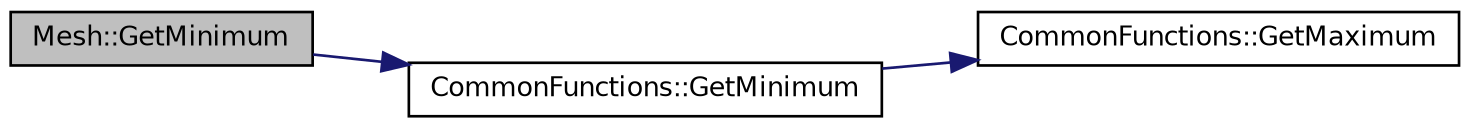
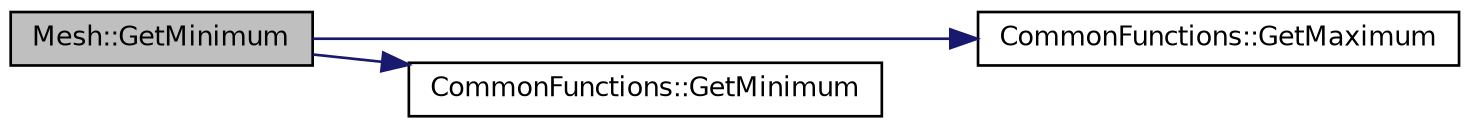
edge "CommonFunctions::GetMinimum" -> "CommonFunctions::GetMaximum": now "Mesh::GetMinimum" -> "CommonFunctions::GetMaximum"
